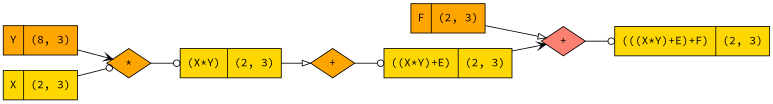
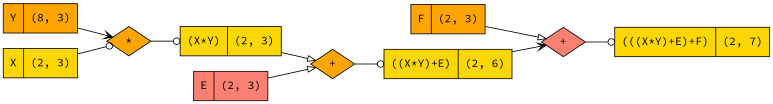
node "(((X*Y)+E)+F)": text "(2, 3)" -> "(2, 7)"
node "((X*Y)+E)": text "(2, 3)" -> "(2, 6)"
node "E": added
